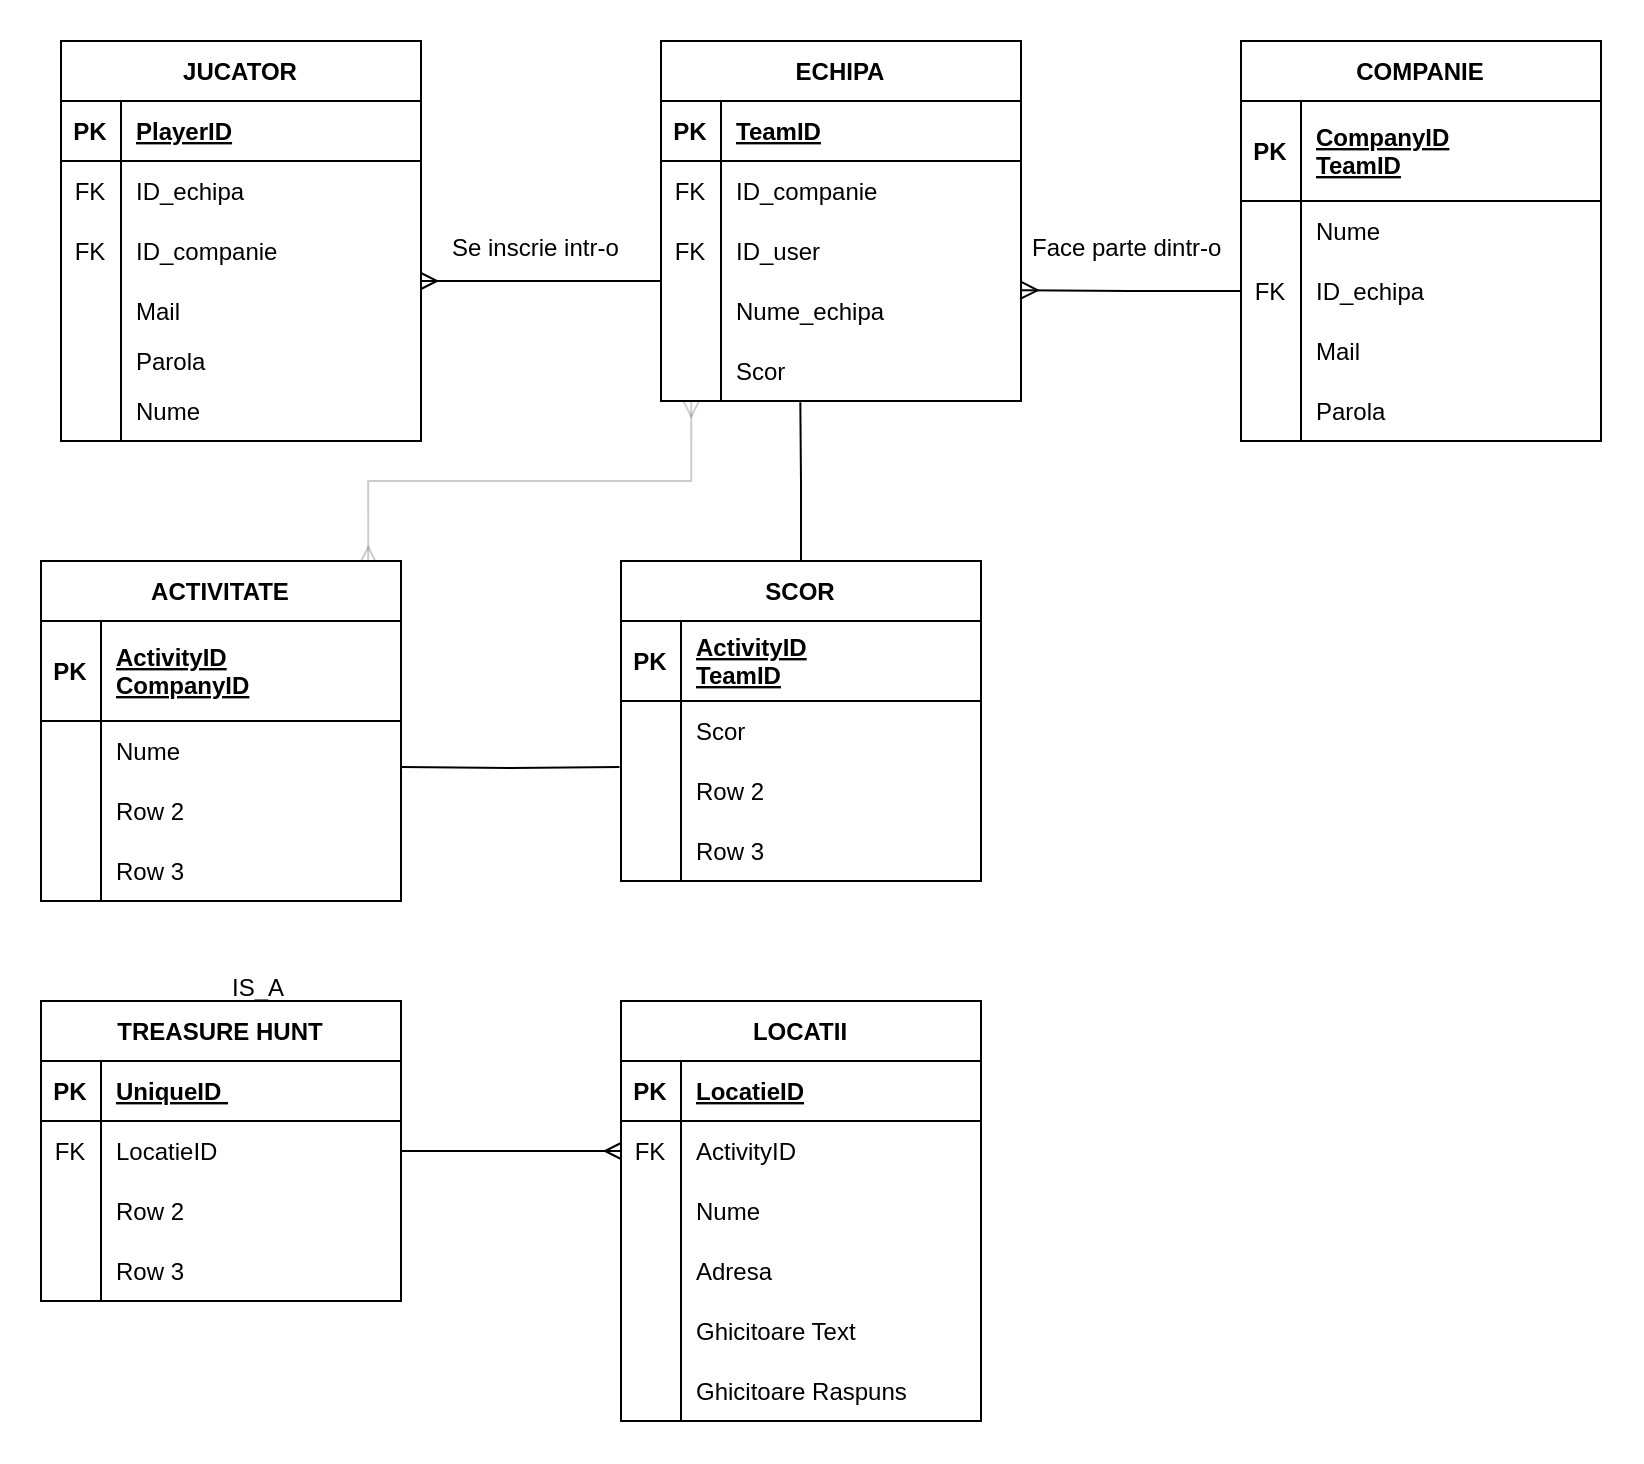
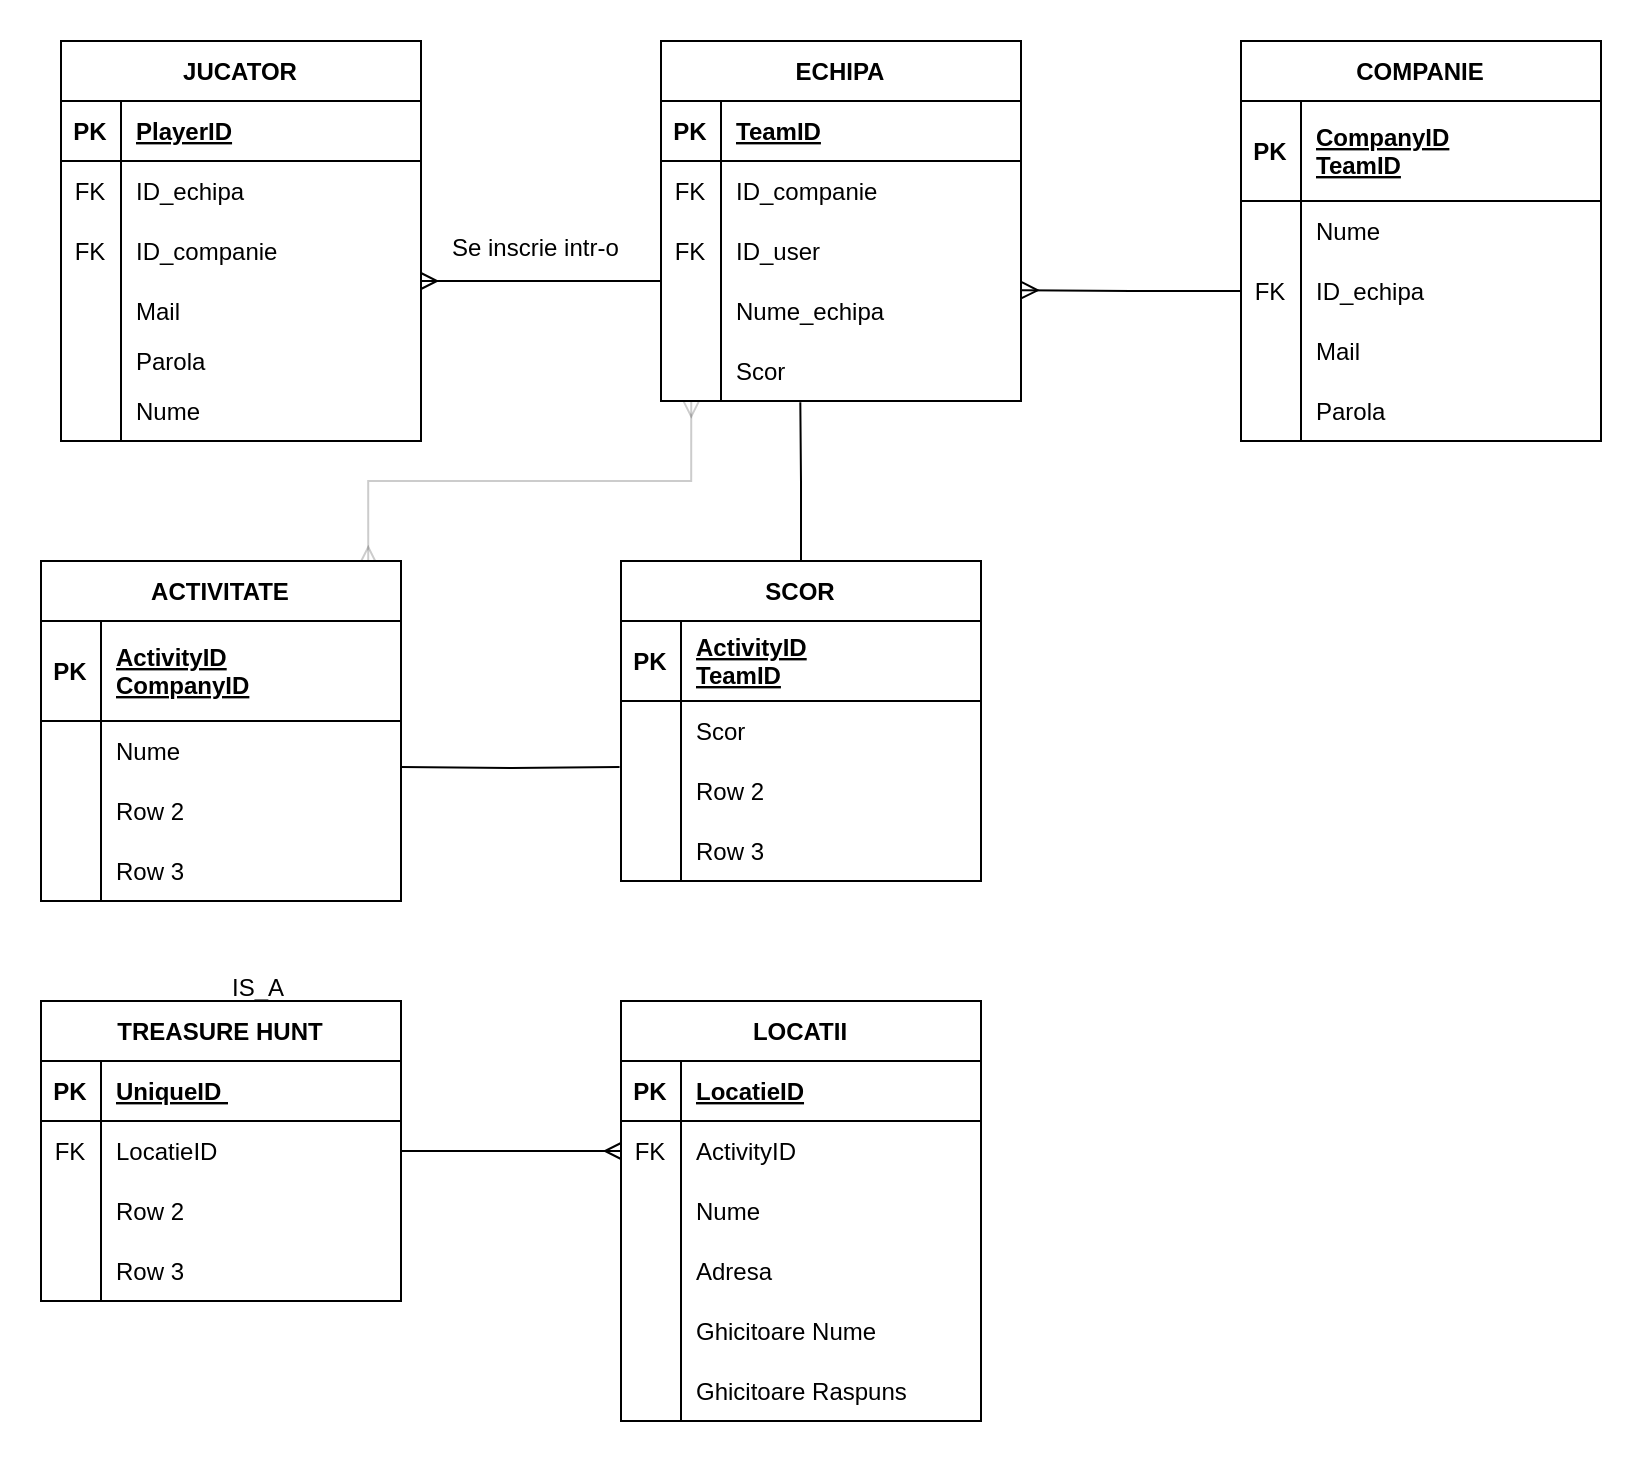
node "Face parte dintr-o": removed
node "Ghicitoare Text": label "Ghicitoare Text" -> "Ghicitoare Nume"
